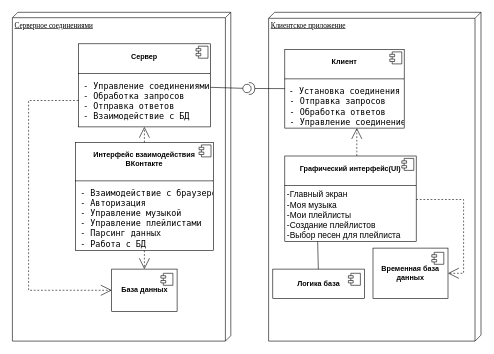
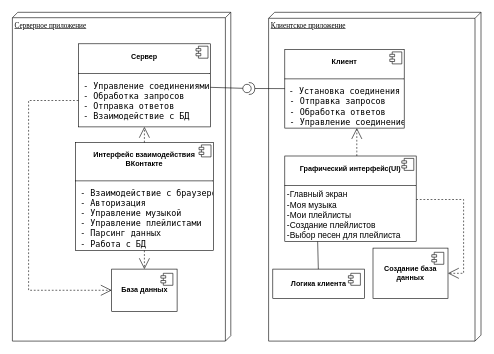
node "Серверное соединениями": label "Серверное соединениями" -> "Серверное приложение"
node "Временная база данных": label "Временная база данных" -> "Создание база данных"
node "Логика база": label "Логика база" -> "Логика клиента"
